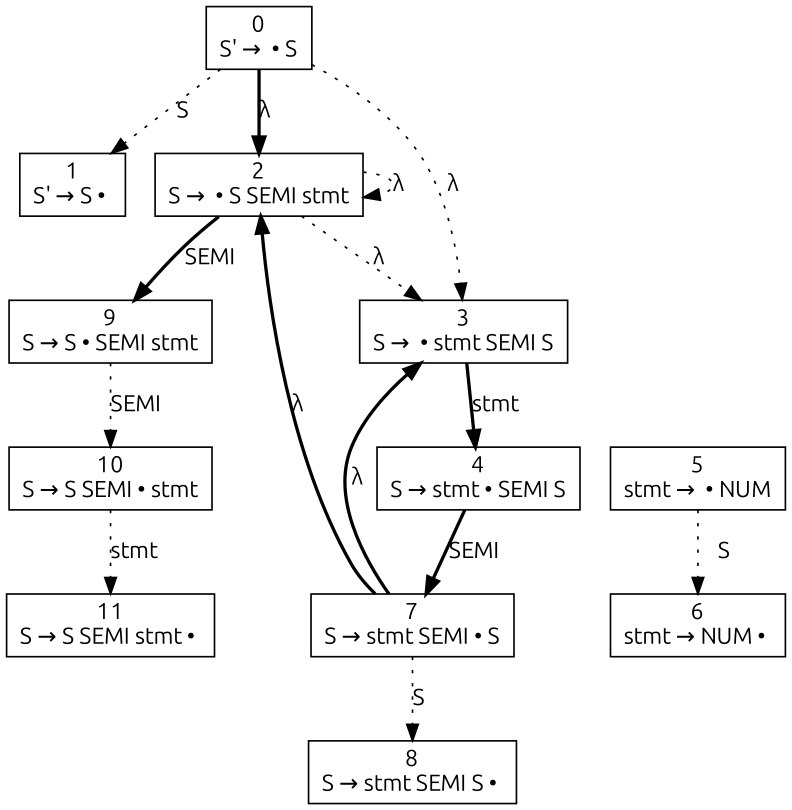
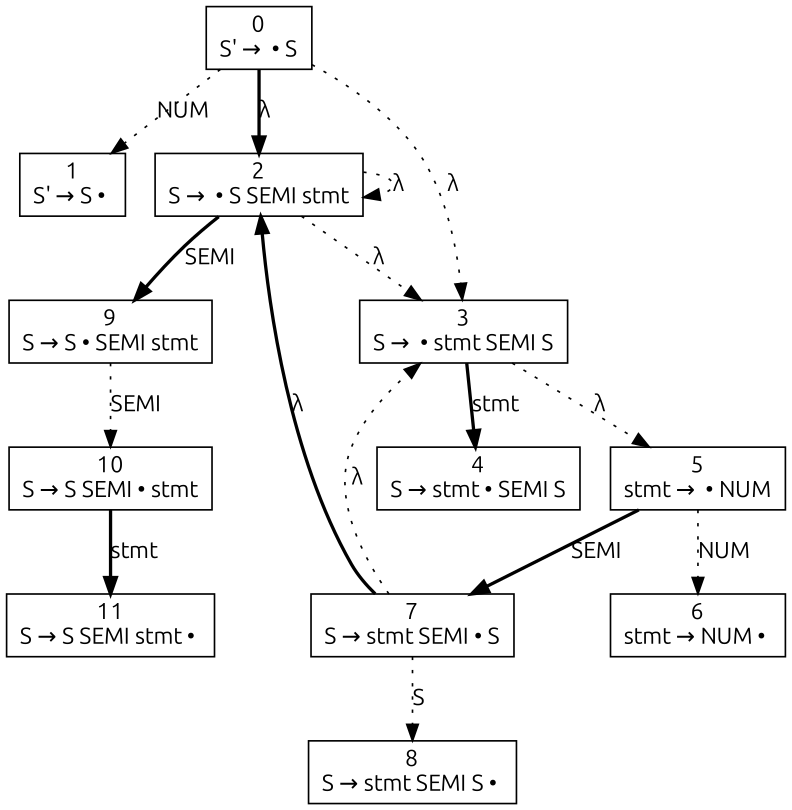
edge "0" -> "1": label "S" -> "NUM"
edge "3" -> "5": added, label "λ"
edge "7" -> "3": style bold -> dotted
edge "10" -> "11": style dotted -> bold
edge "4" -> "7": now "5" -> "7"
edge "5" -> "6": label "S" -> "NUM"
